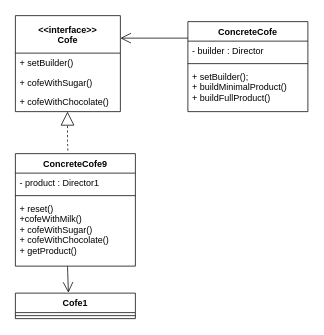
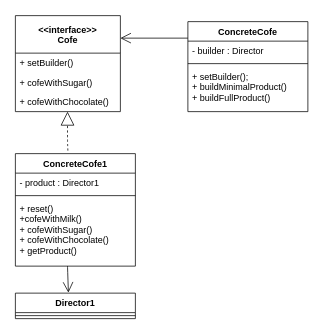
node "ConcreteCofe9": label "ConcreteCofe9" -> "ConcreteCofe1"
node "Cofe1": label "Cofe1" -> "Director1"
